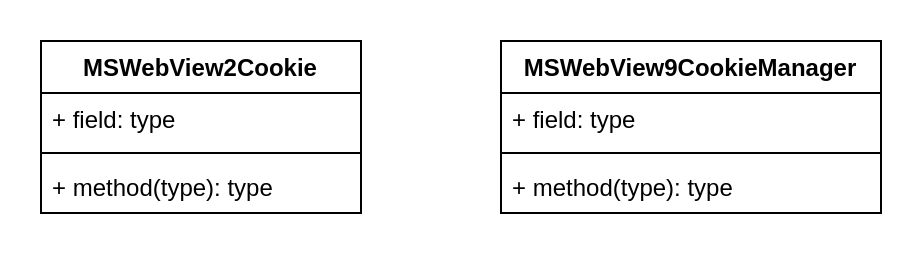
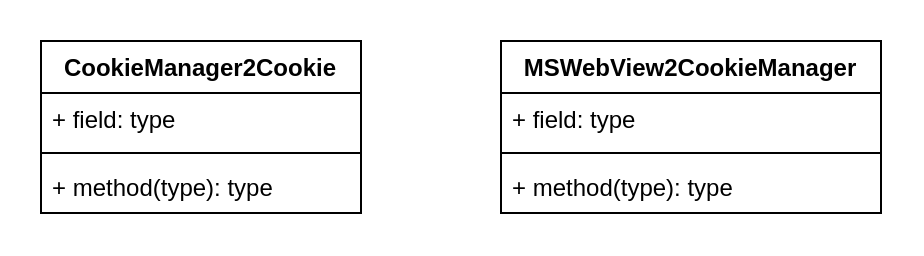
node "MSWebView2Cookie": label "MSWebView2Cookie" -> "CookieManager2Cookie"
node "MSWebView9CookieManager": label "MSWebView9CookieManager" -> "MSWebView2CookieManager"
